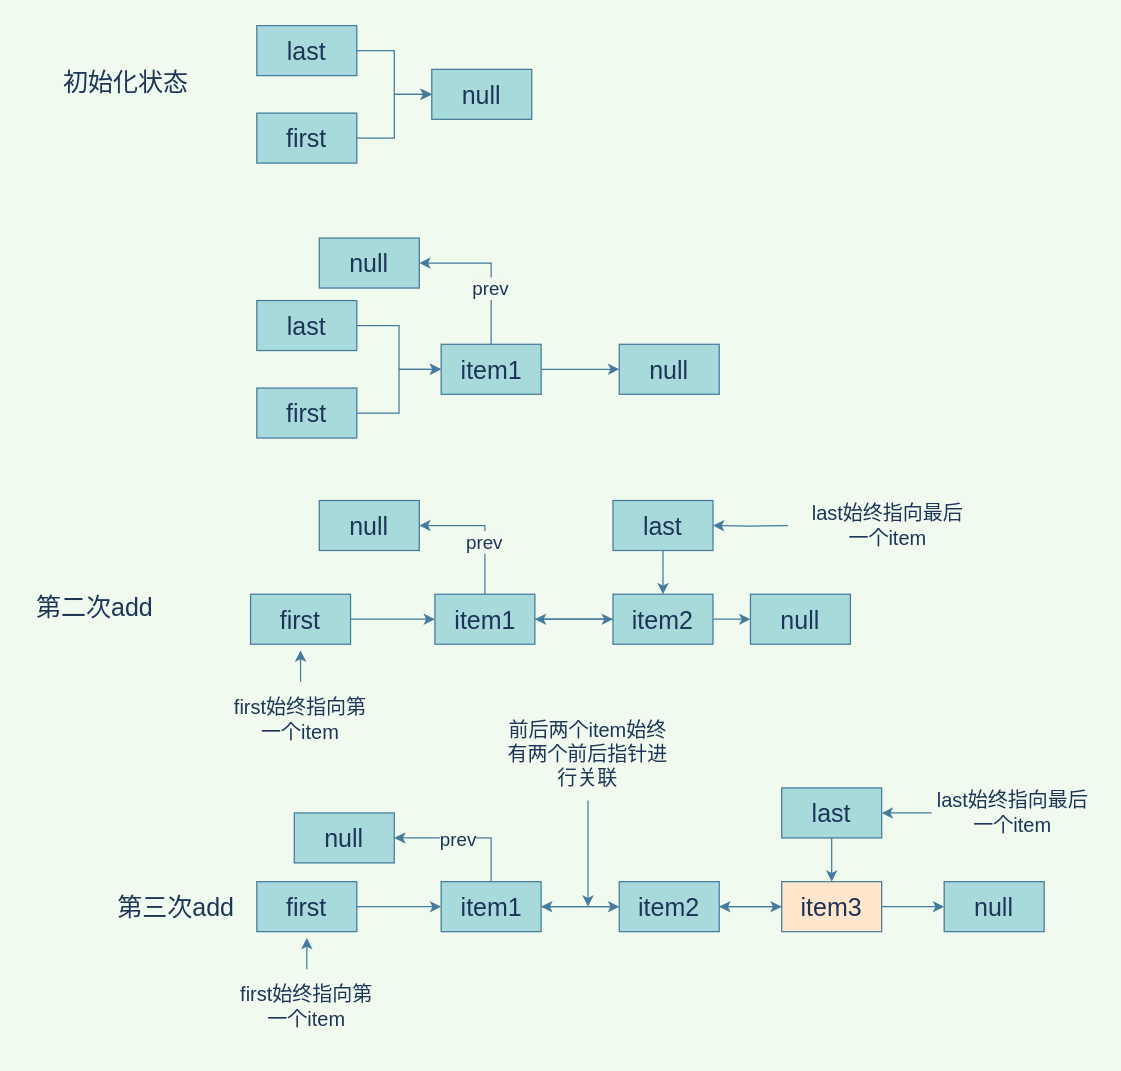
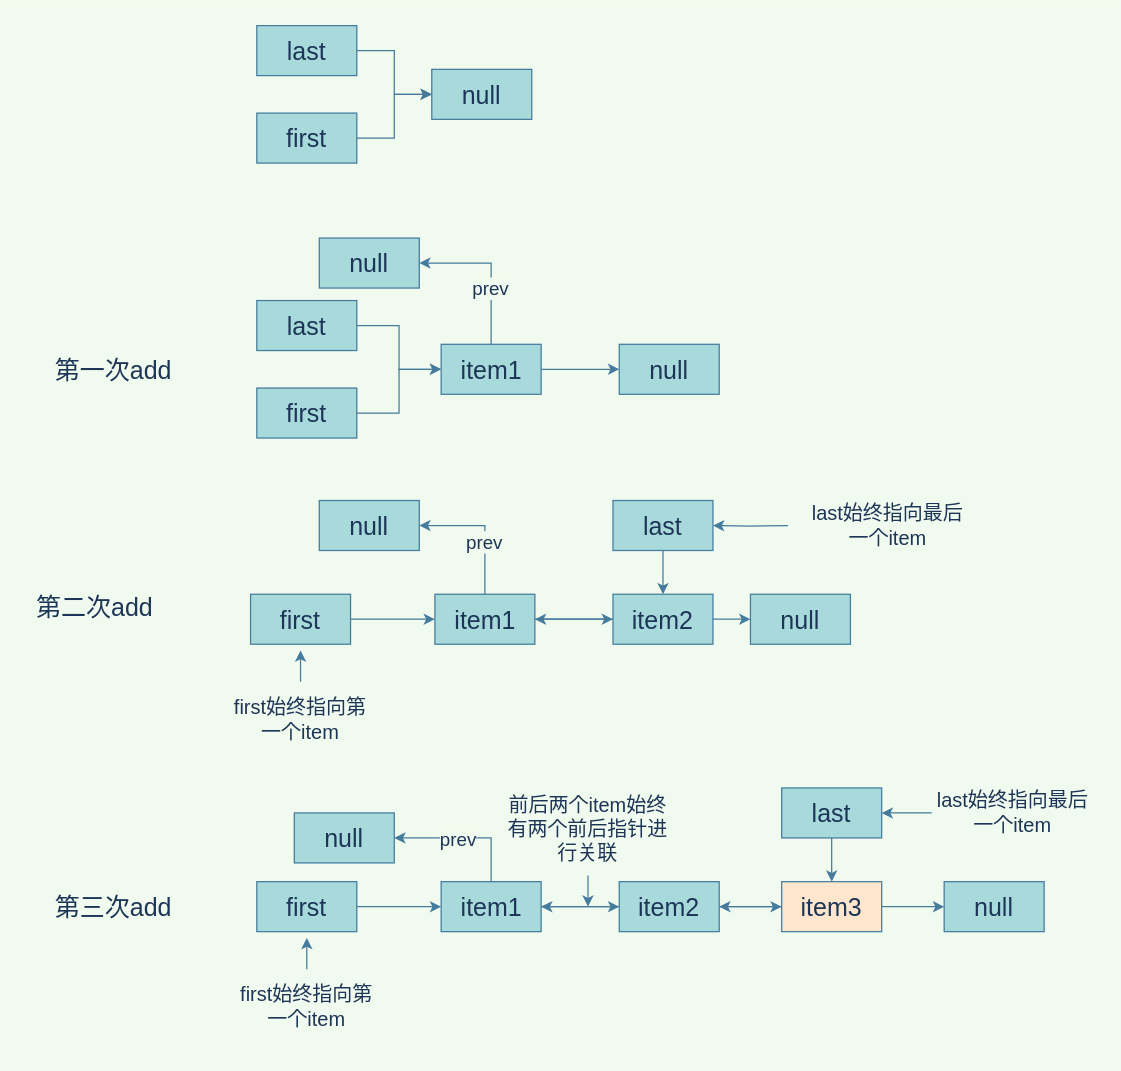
node "初始化状态": removed
node "第一次add": added
node "前后两个item始终有两个前后指针进行关联": moved (588, 754) -> (588, 829)
node "第三次add": moved (176, 907) -> (113, 907)
